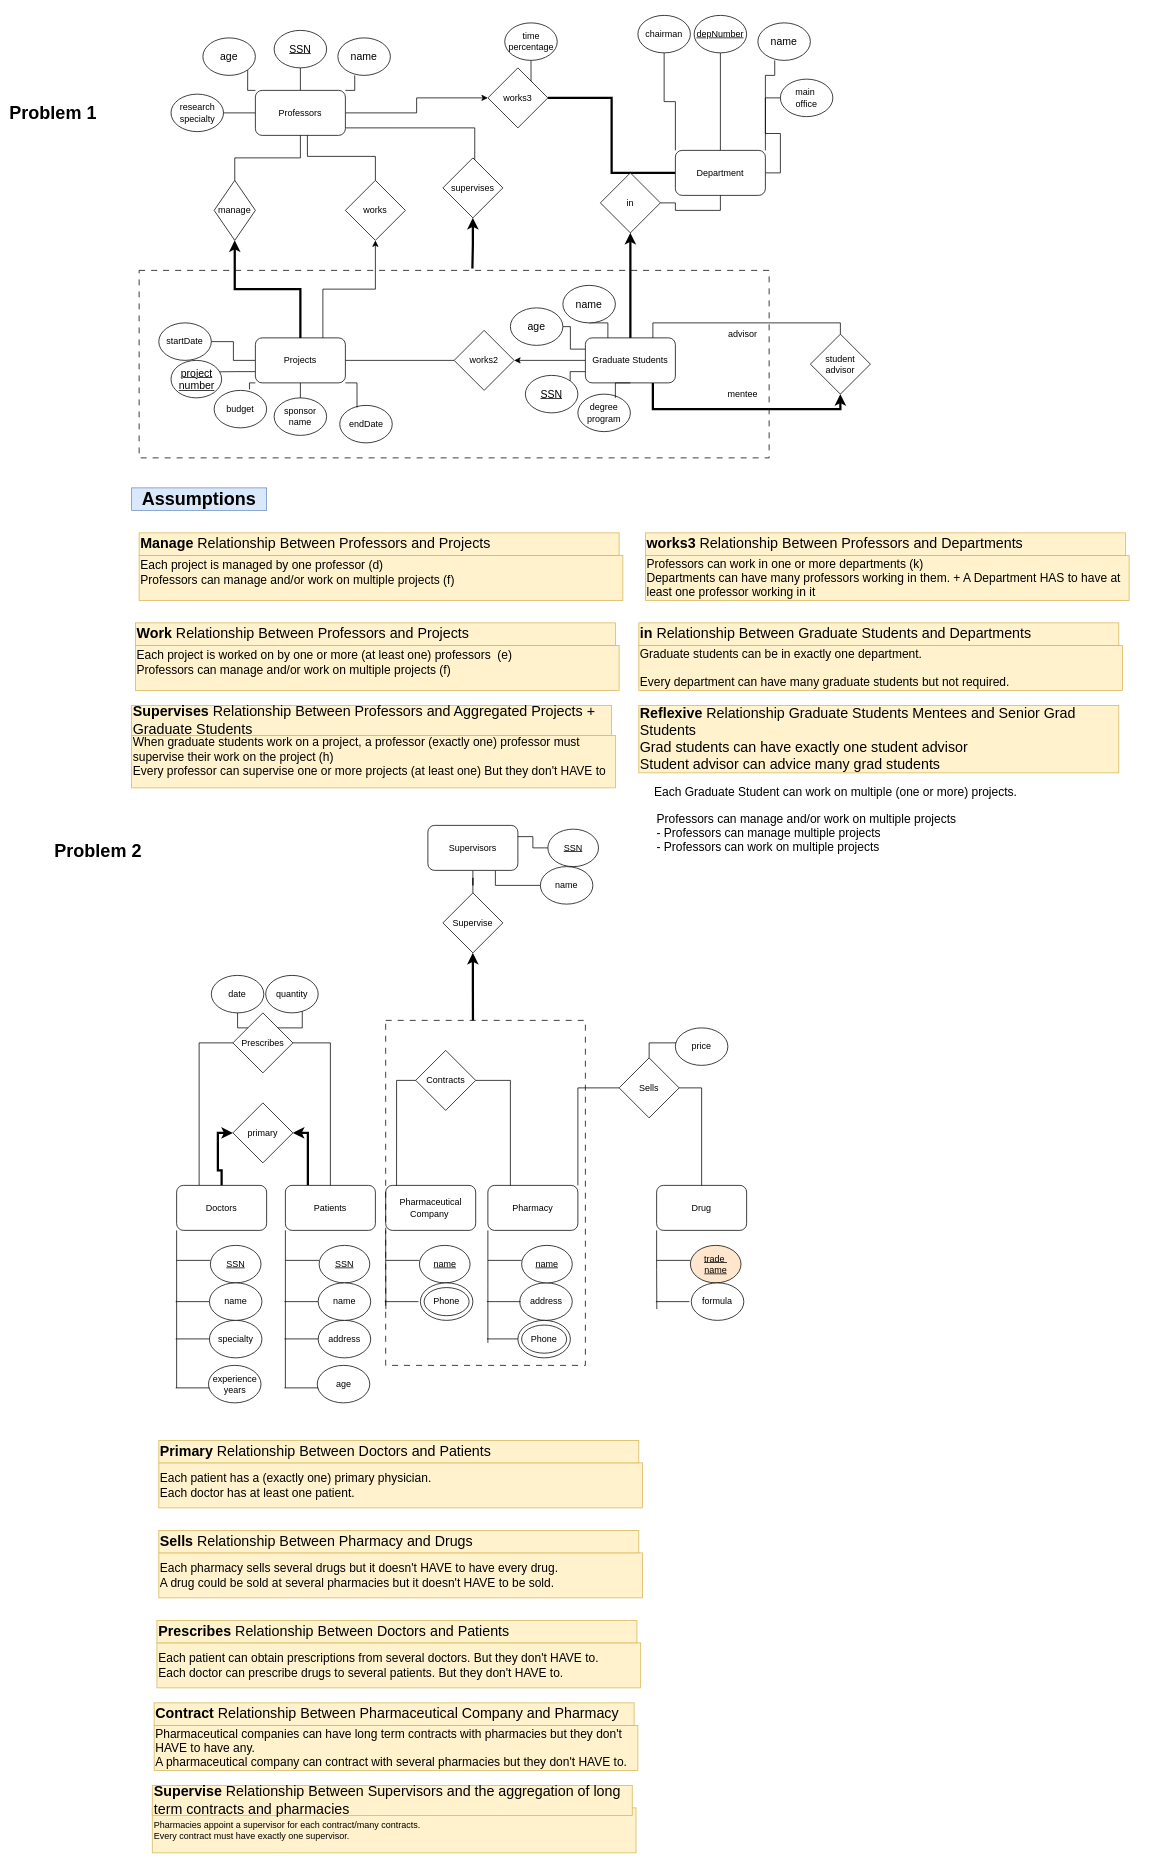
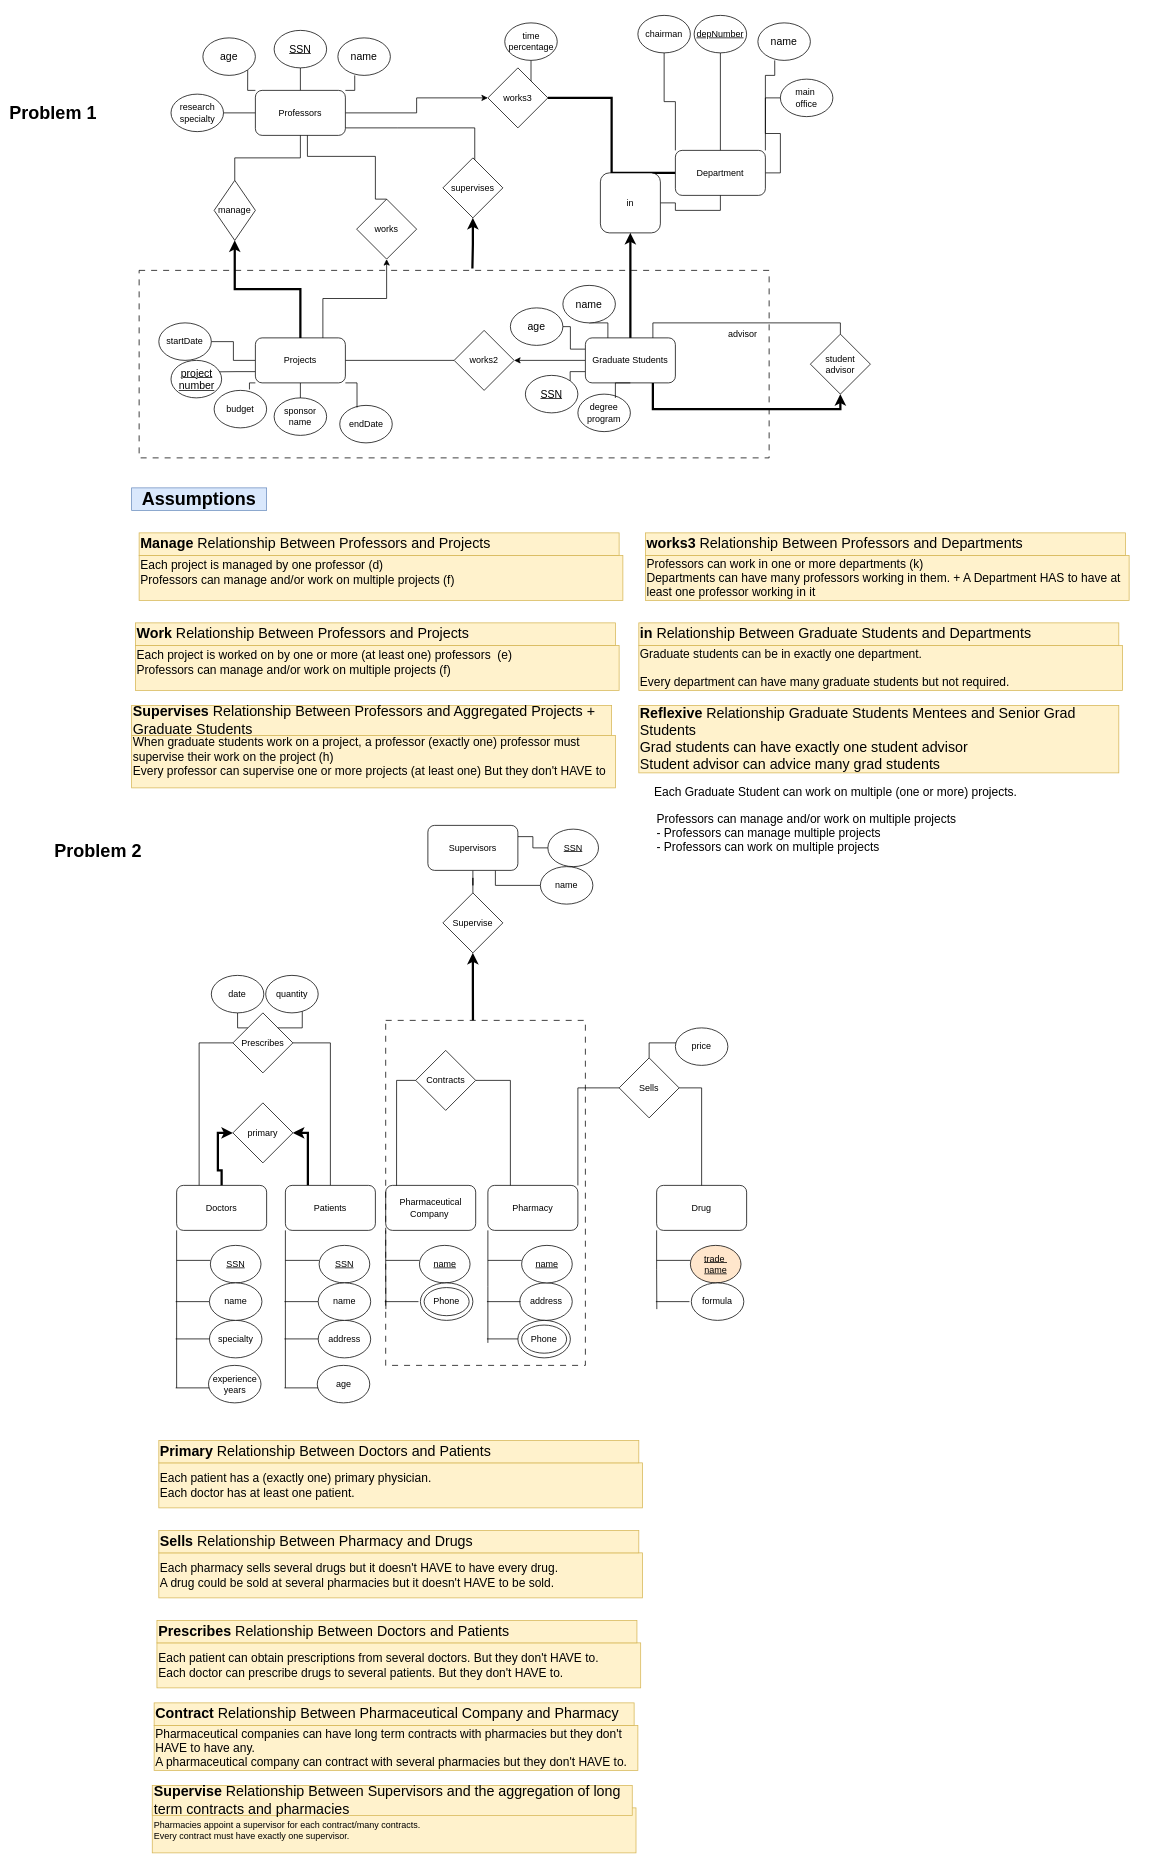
node "in": shape diamond -> rounded rectangle
node "works": moved (375, 210) -> (387, 229)
node "mentee": removed
